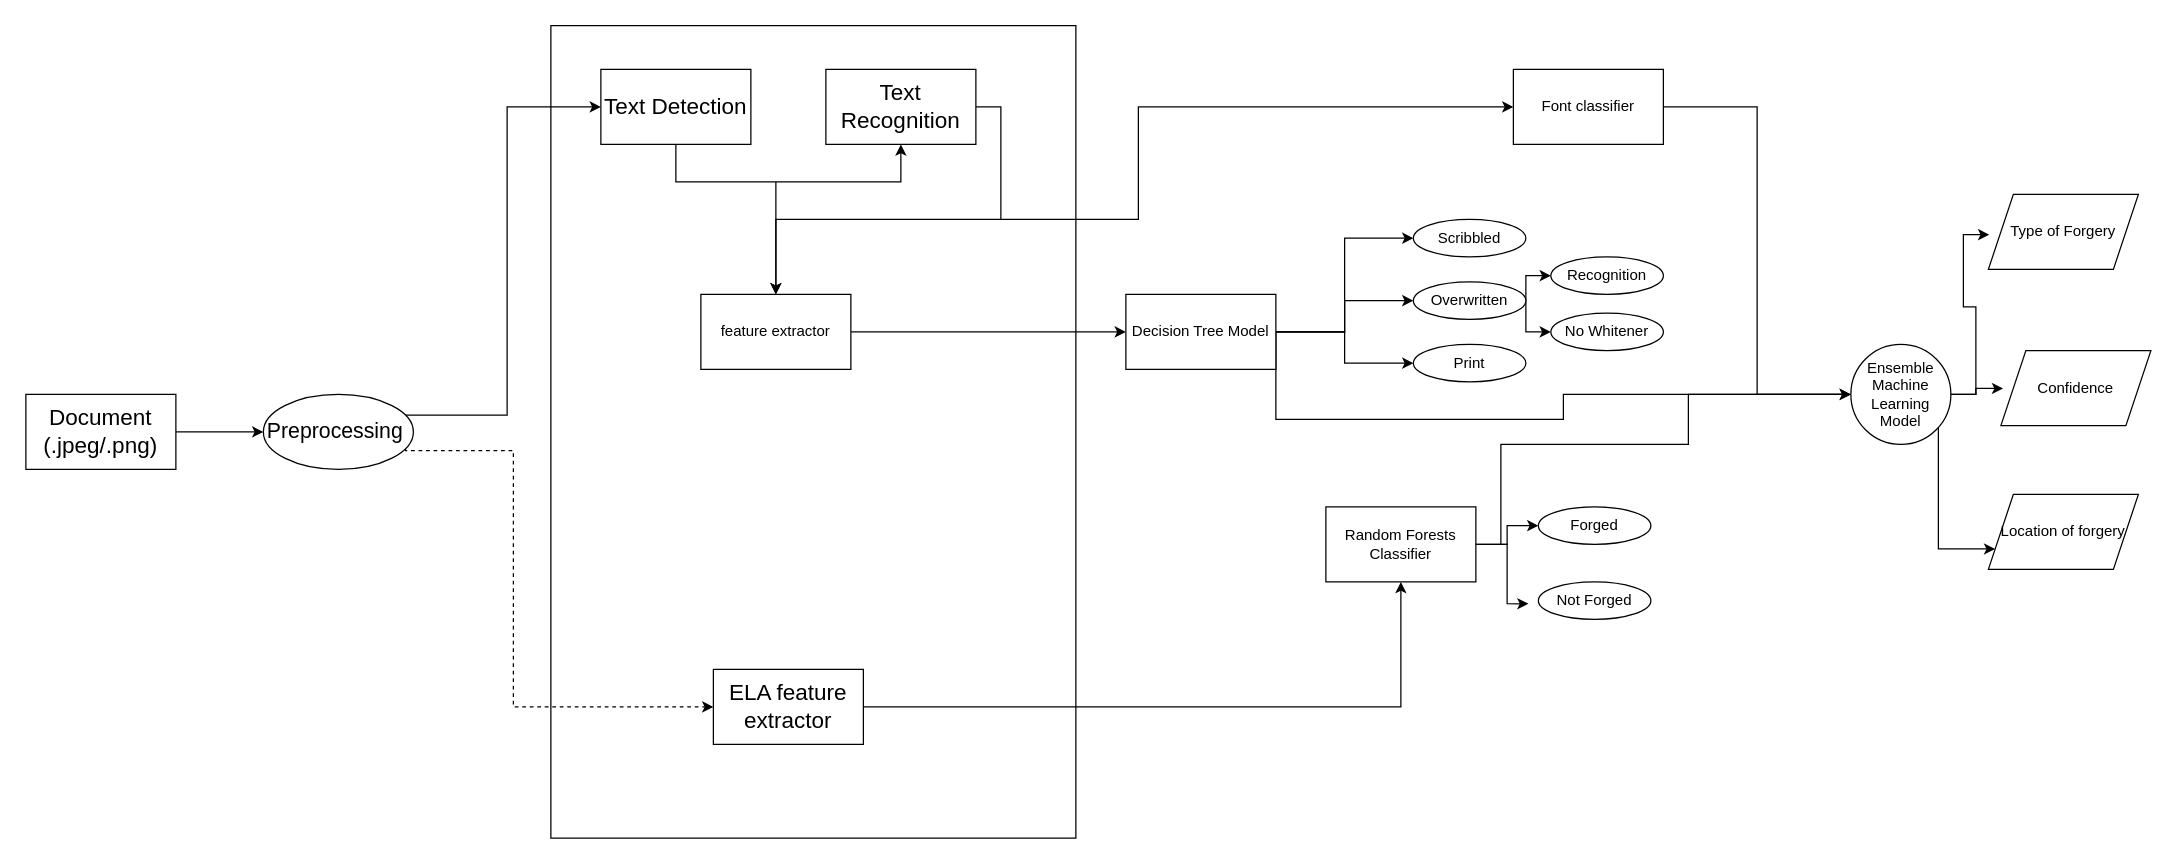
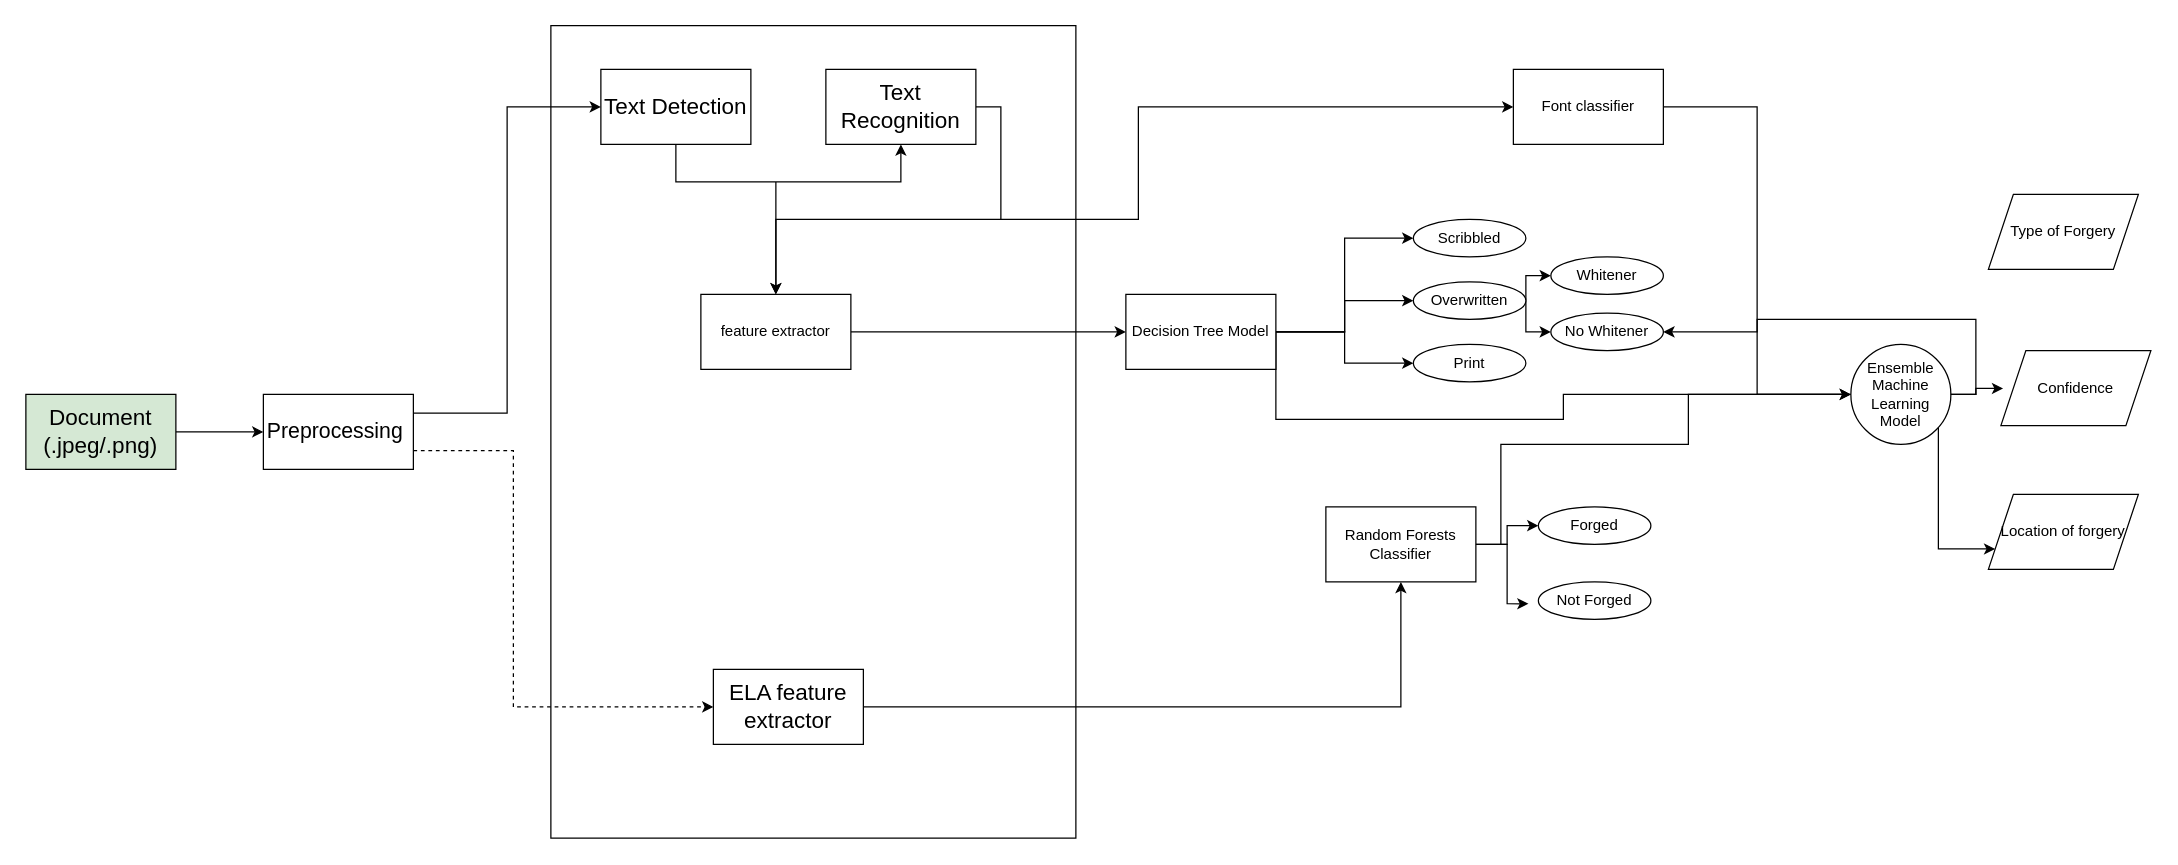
node "Recognition": label "Recognition" -> "Whitener"
edge "Ensemble Machine Learning Model" -> "Type of Forgery": now "Ensemble Machine Learning Model" -> "No Whitener"
node "Document (.jpeg/.png)": fillcolor #ffffff -> #d5e8d4
node "Preprocessing": shape ellipse -> rectangle
